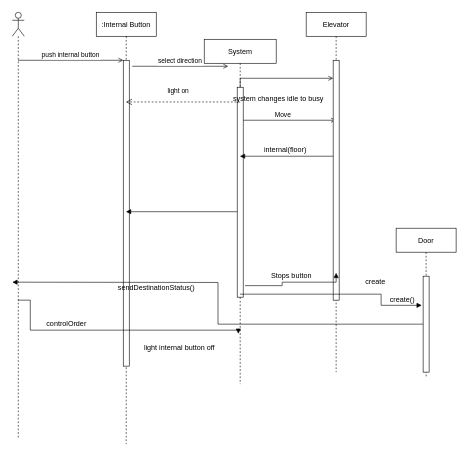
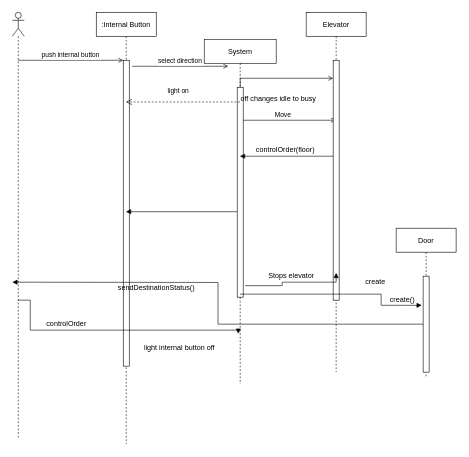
node "system changes idle to busy": label "system changes idle to busy" -> "off changes idle to busy"
node "internal(floor)": label "internal(floor)" -> "controlOrder(floor)"
node "Stops button": label "Stops button" -> "Stops elevator"
